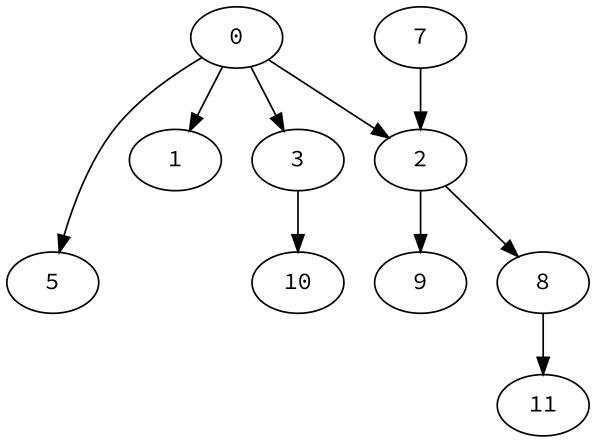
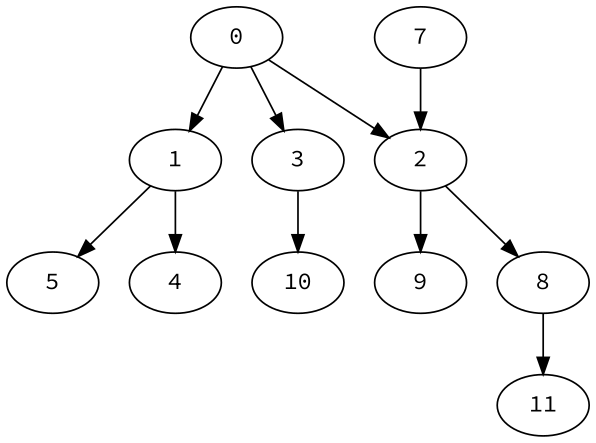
edge "0" -> "5": now "1" -> "5"
node "4": added
